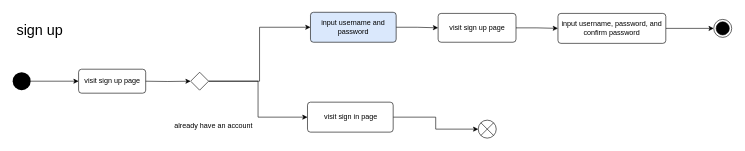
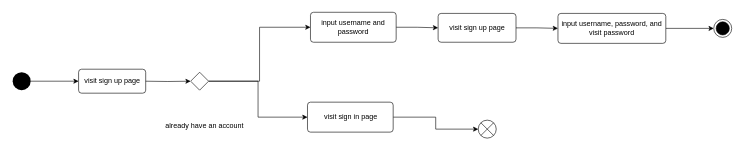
node "input username and password": fillcolor #dae8fc -> #ffffff
node "input username, password, and confirm password": label "input username, password, and confirm password" -> "input username, password, and visit password"
node "sign up": removed
node "already have an account": moved (213, 126) -> (204, 126)
